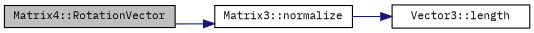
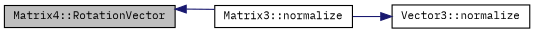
node "Vector3::length": label "Vector3::length" -> "Vector3::normalize"
edge "Matrix4::RotationVector" -> "Matrix3::normalize": reversed
